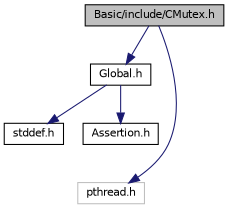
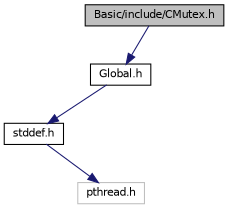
edge "Basic/include/CMutex.h" -> "pthread.h": now "stddef.h" -> "pthread.h"
node "Assertion.h": removed
